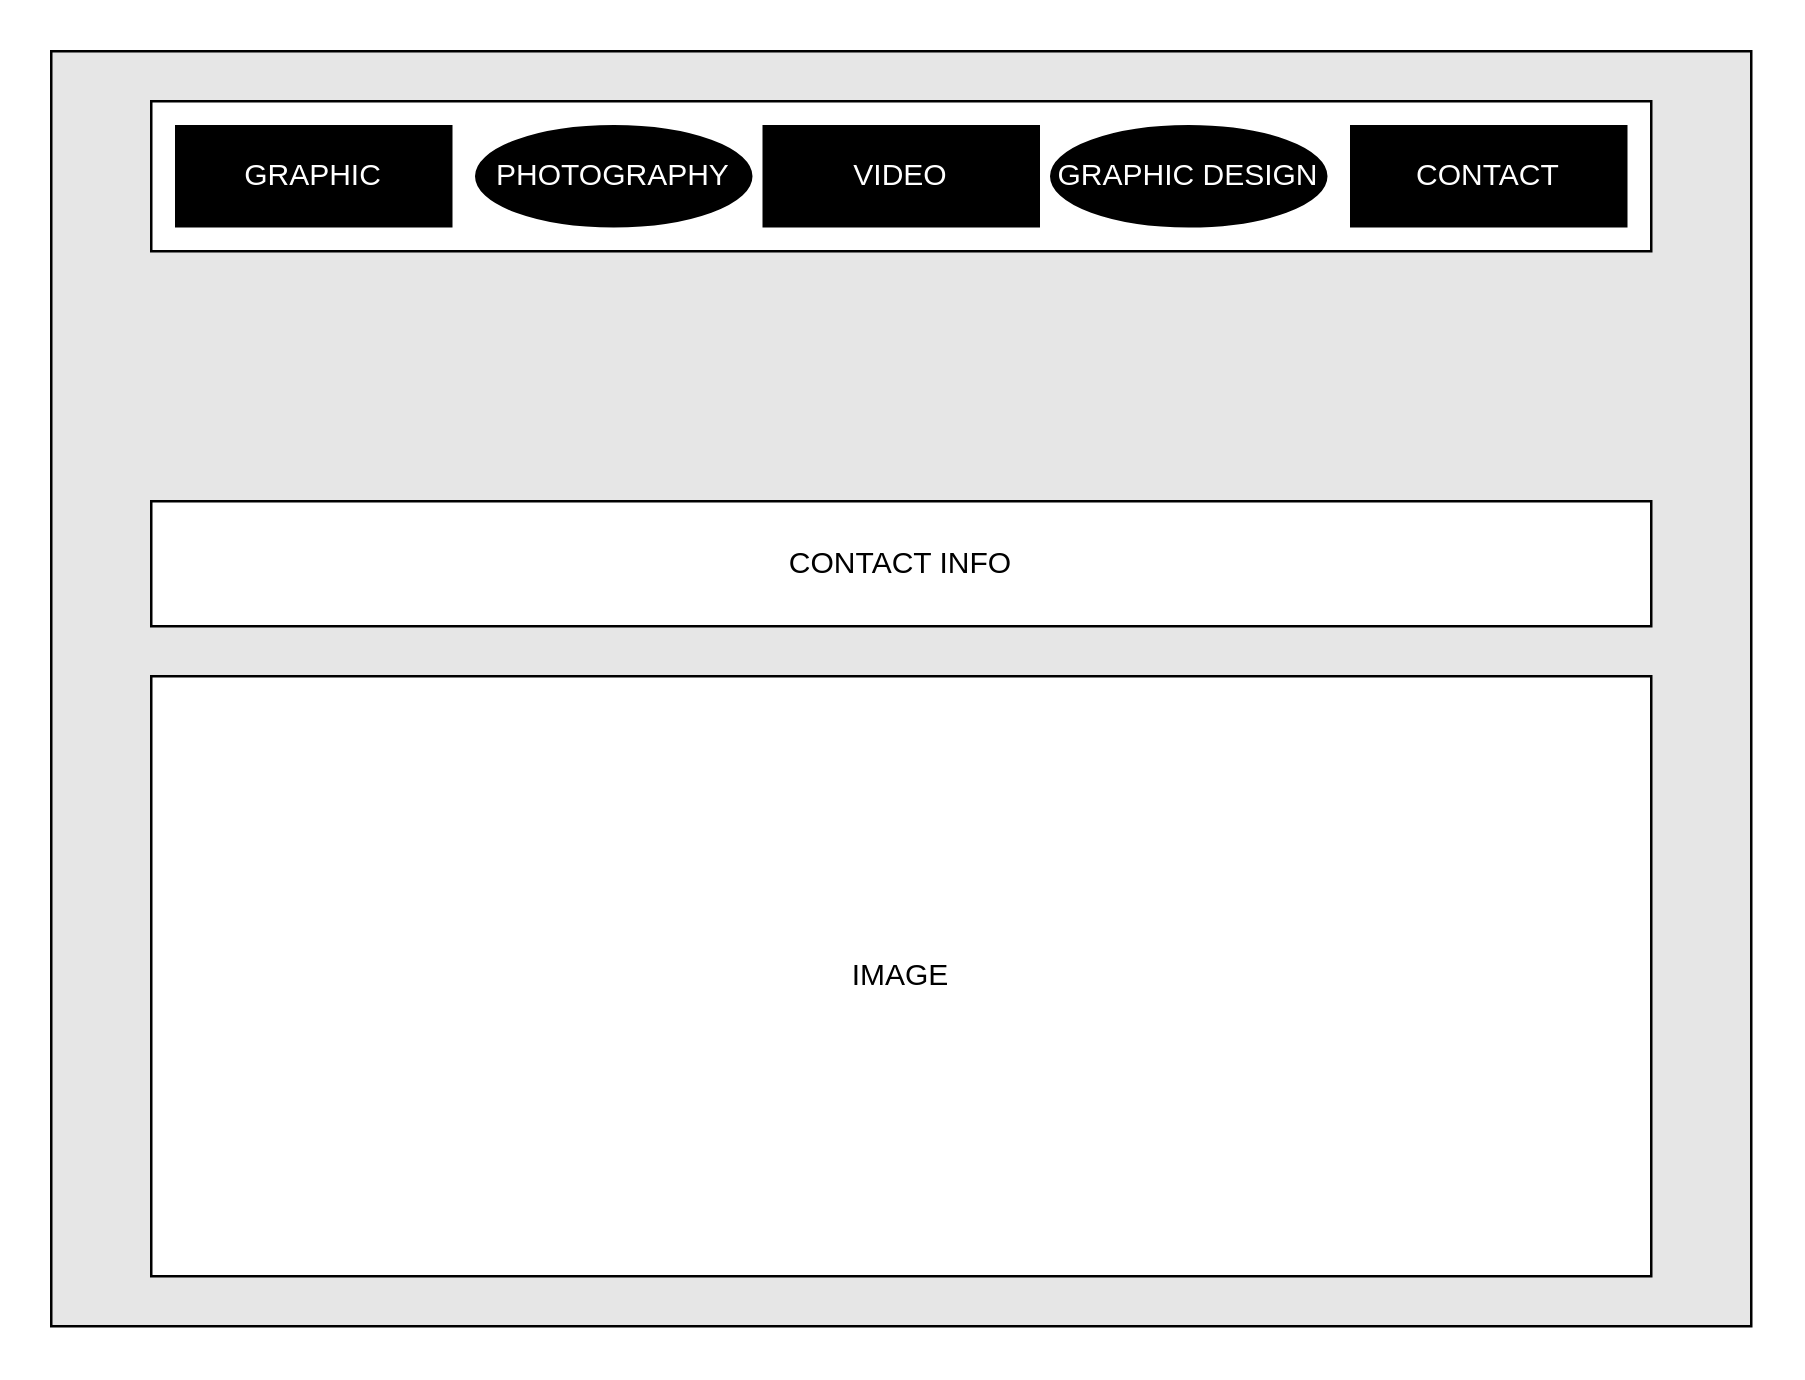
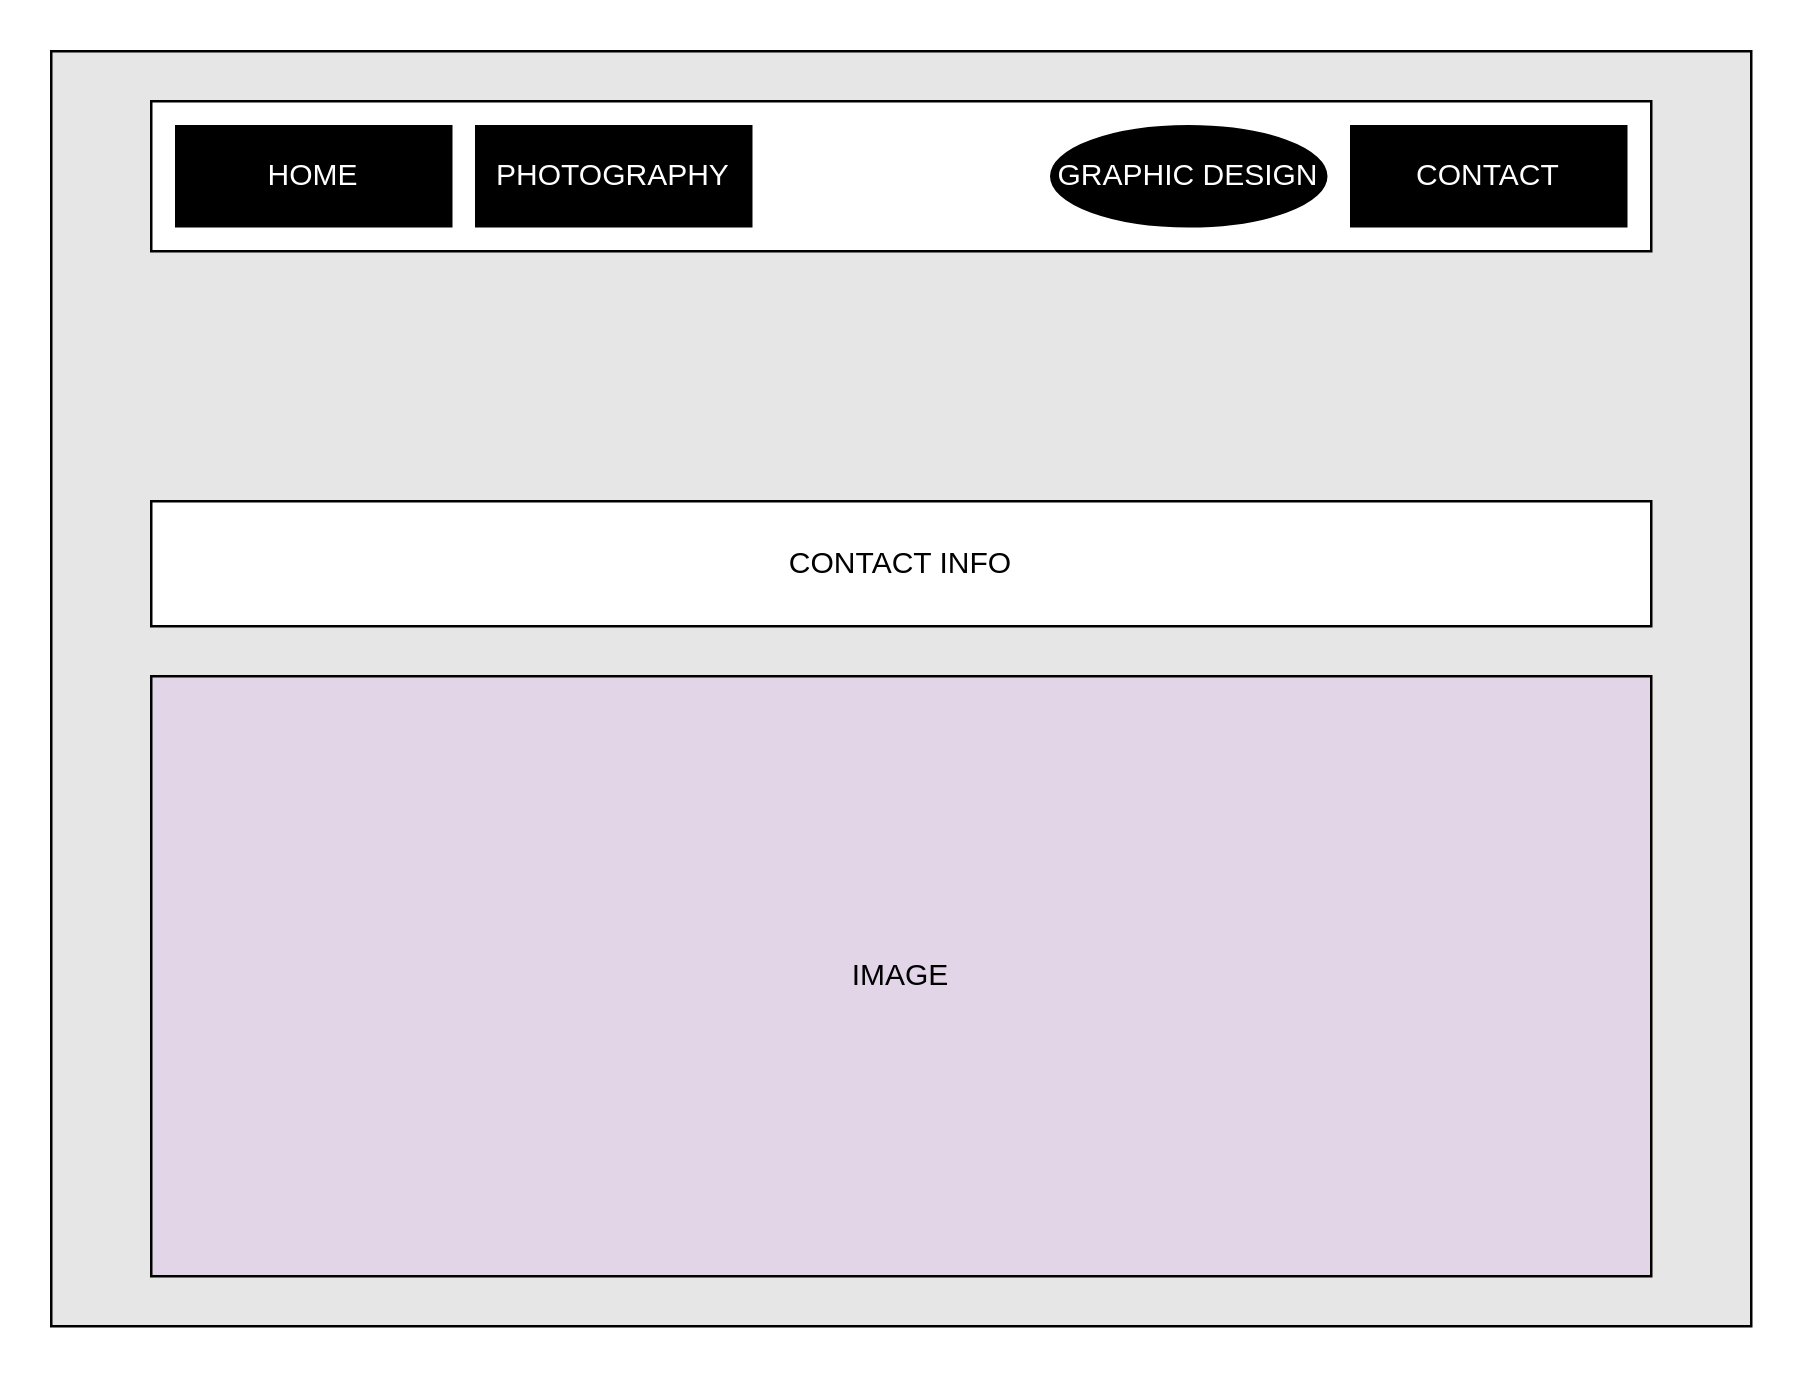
node "GRAPHIC": label "GRAPHIC" -> "HOME"
node "PHOTOGRAPHY": shape ellipse -> rectangle
node "VIDEO": removed
node "IMAGE": fillcolor #ffffff -> #e1d5e7
